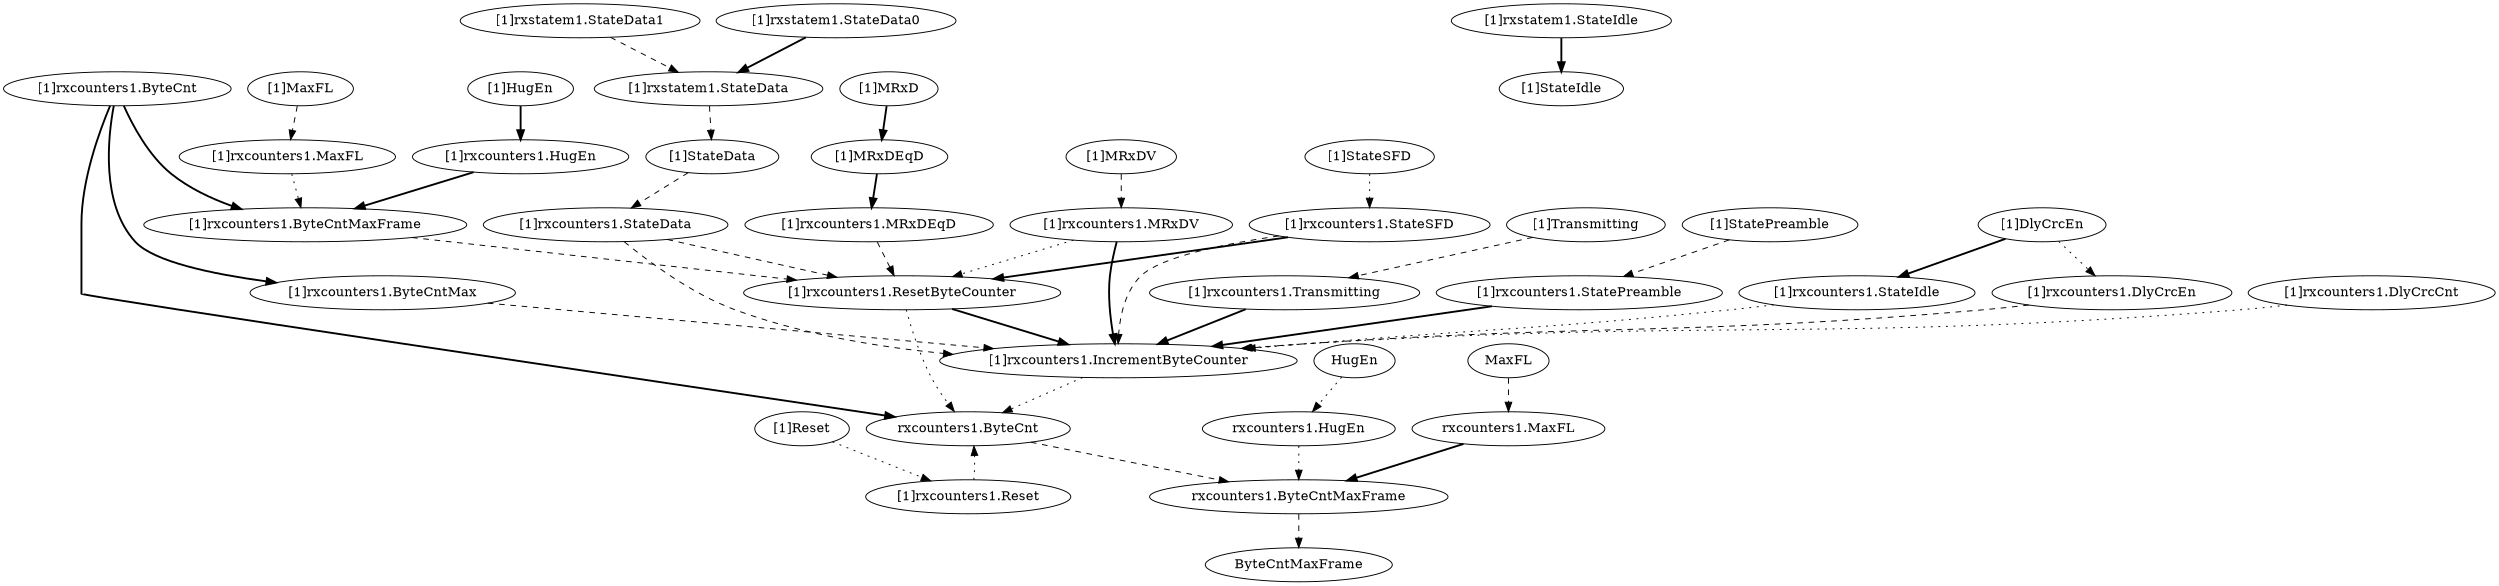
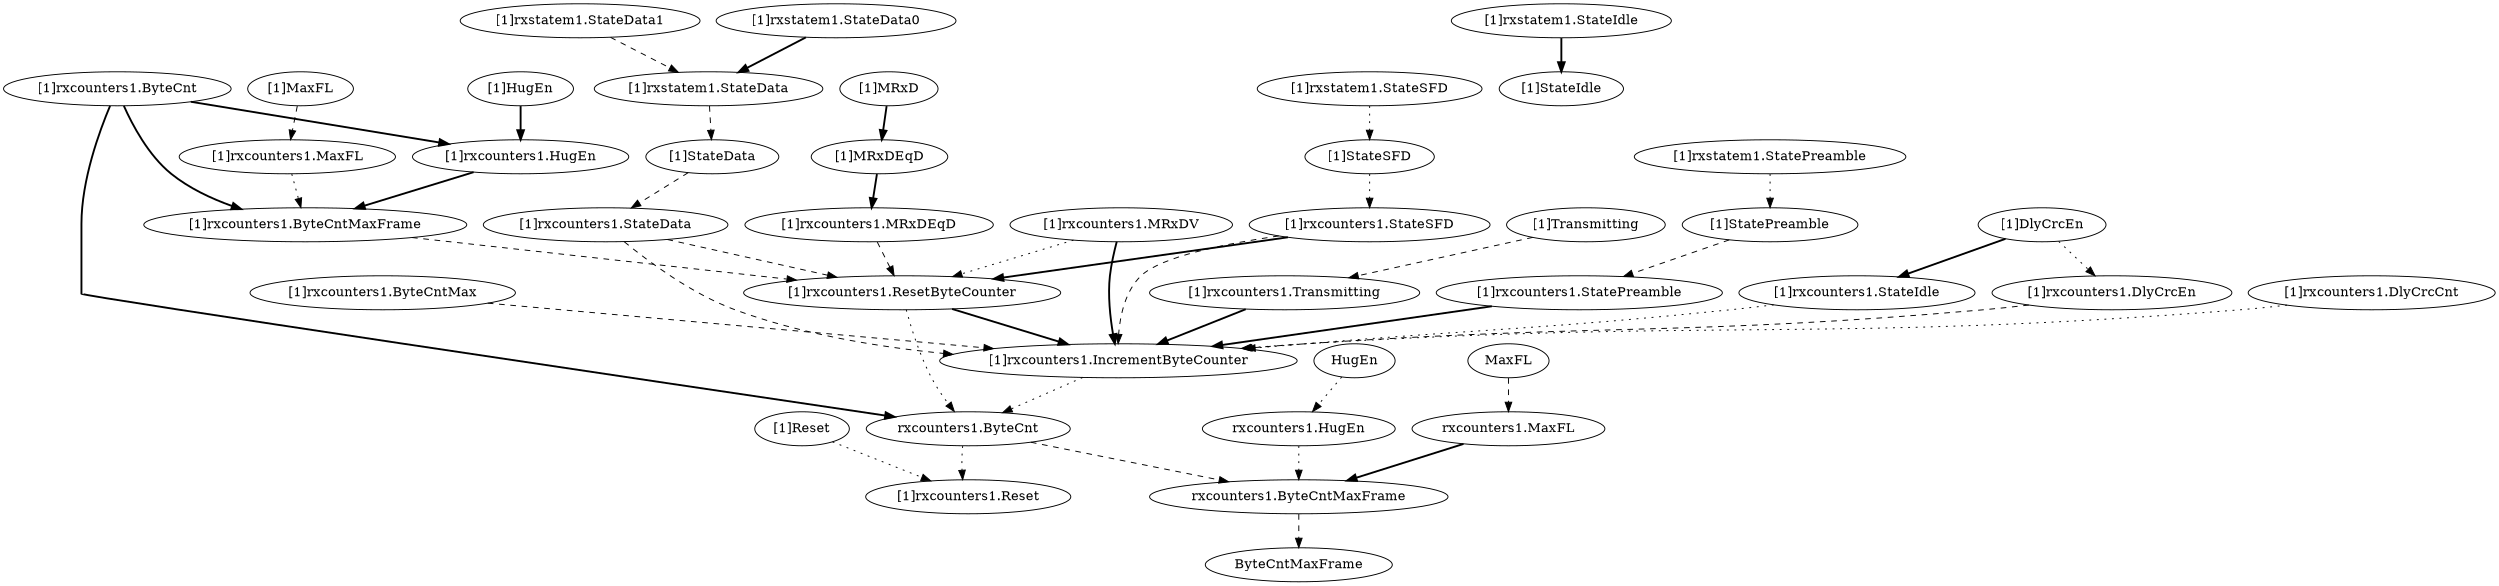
node "[1]rxstatem1.StateSFD": added
node "[1]MRxDV": removed
node "[1]rxstatem1.StatePreamble": added
edge "[1]rxcounters1.ByteCnt" -> "[1]rxcounters1.ByteCntMax": now "[1]rxcounters1.ByteCnt" -> "[1]rxcounters1.HugEn"
edge "[1]rxcounters1.Reset" -> "rxcounters1.ByteCnt": reversed
